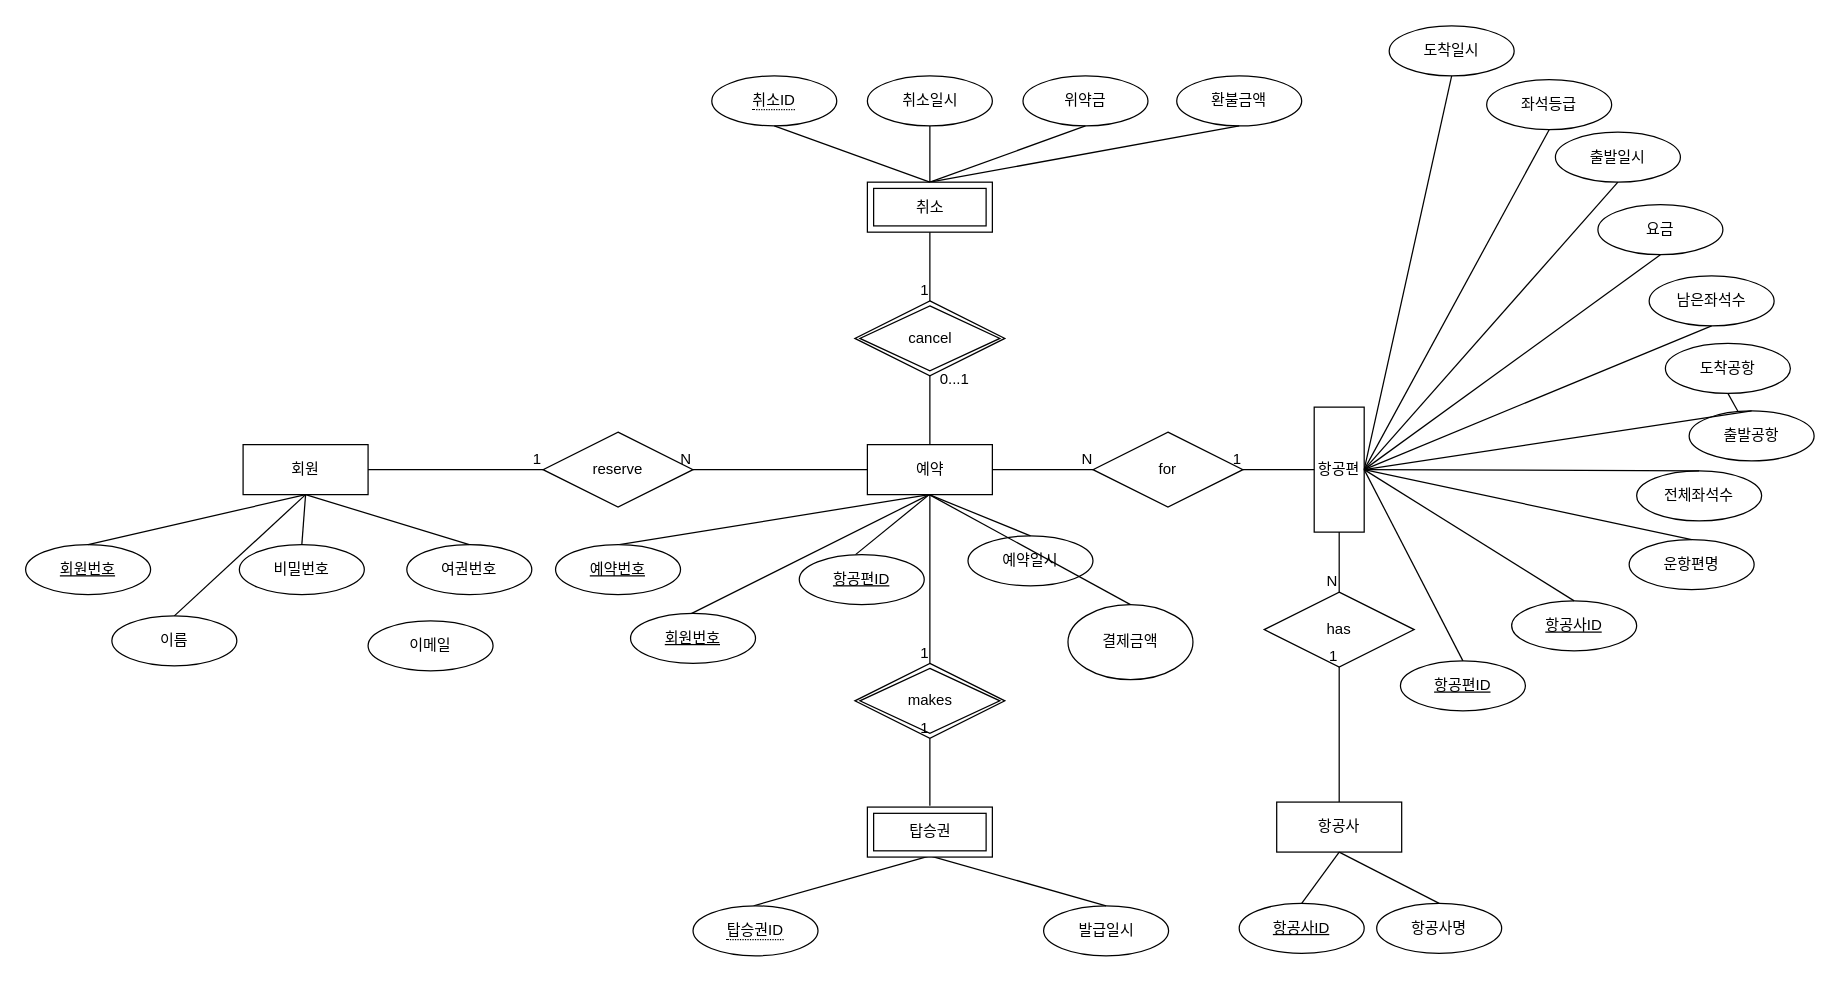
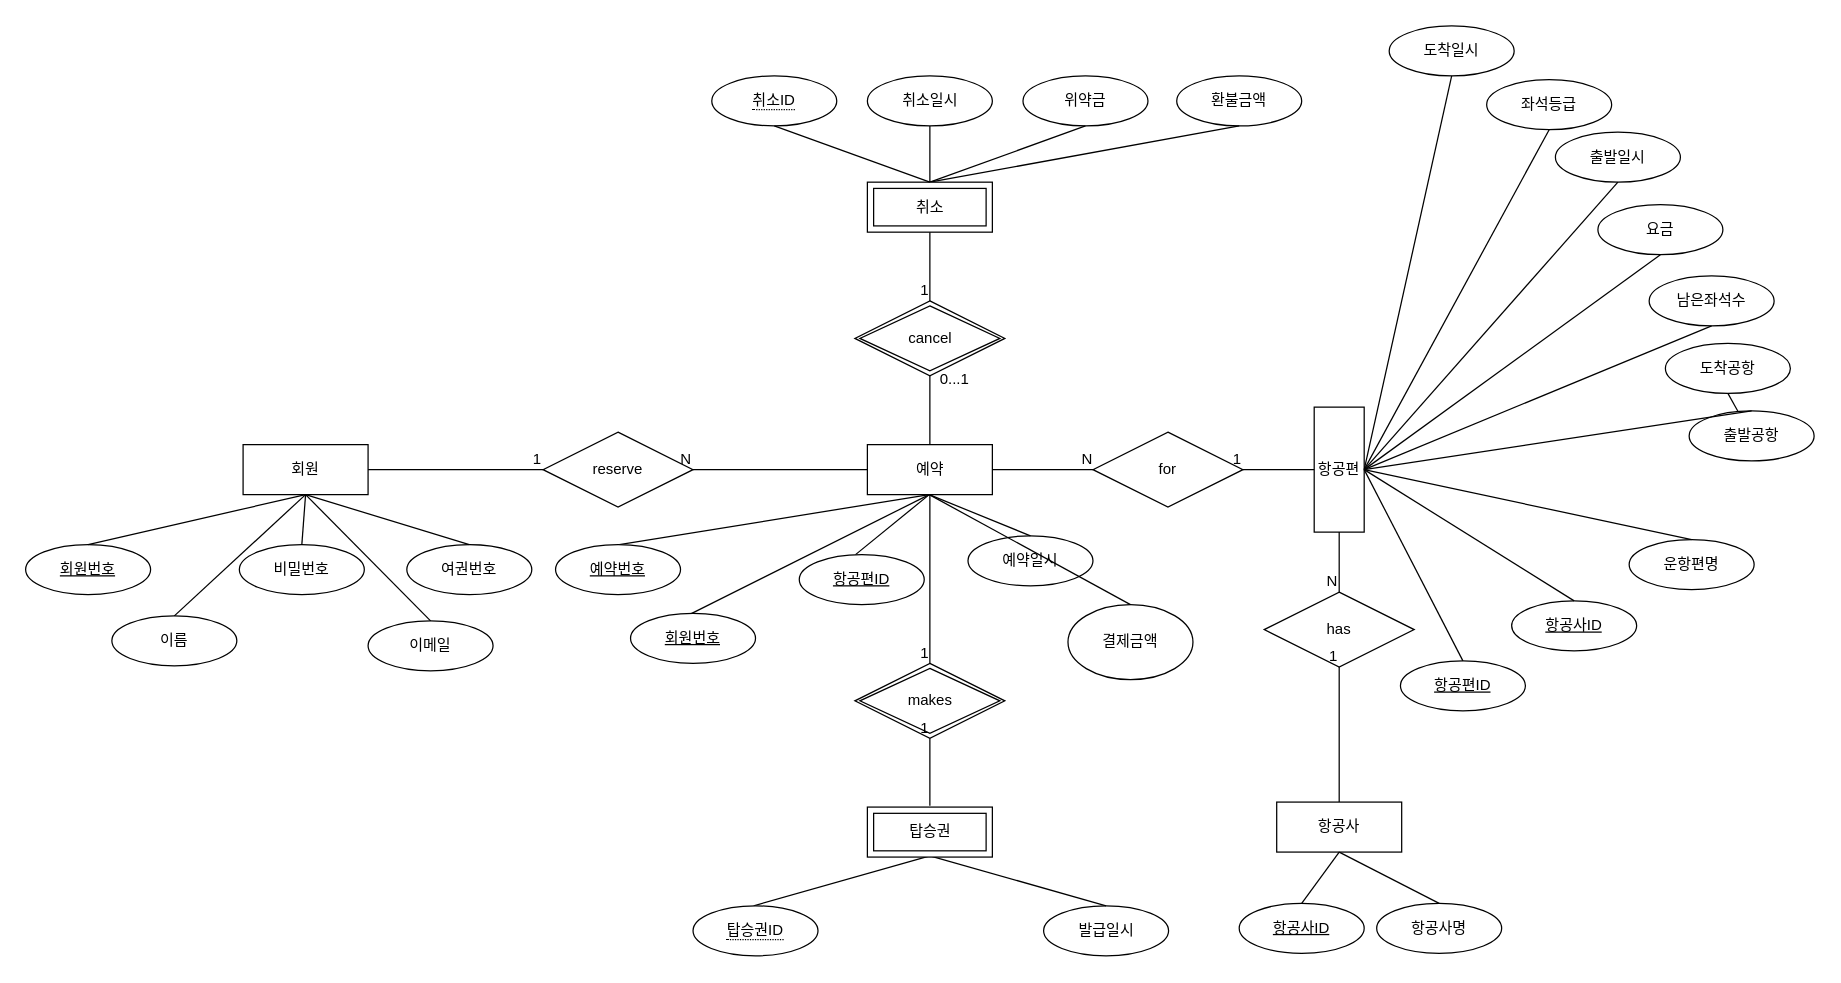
edge "항공편" -- "전체좌석수": removed
node "전체좌석수": removed
edge "회원" -- "이메일": added
